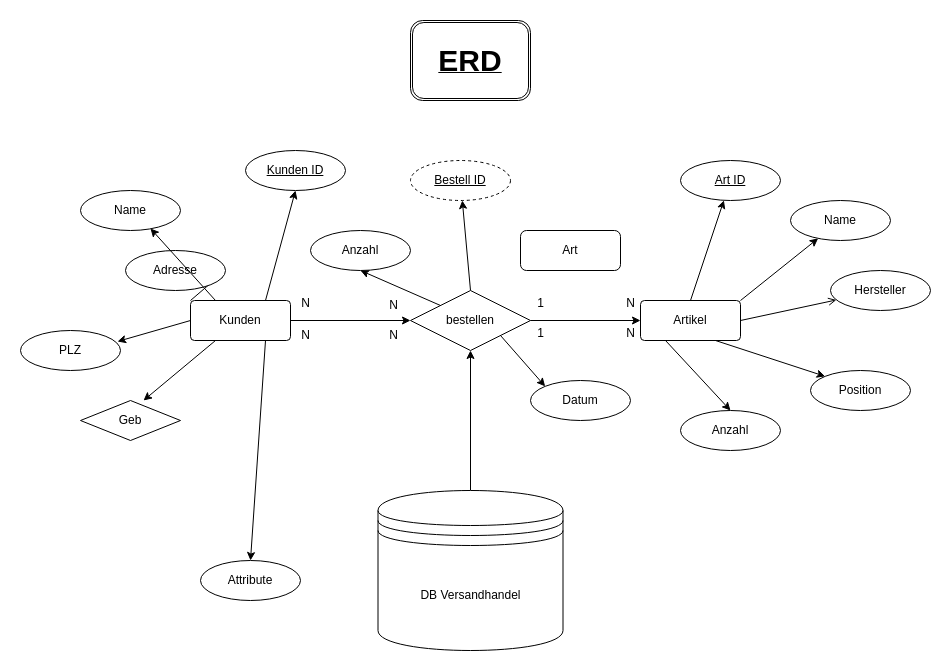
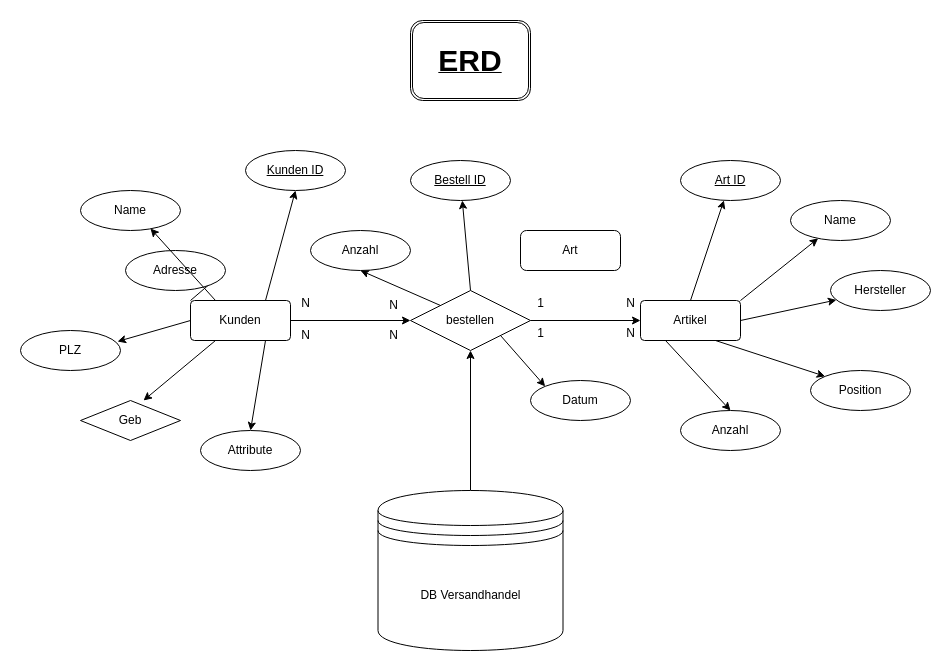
node "Bestell ID": style dashed -> solid
edge "Artikel" -> "Hersteller": arrowhead open -> classic
node "Attribute": moved (251, 581) -> (251, 451)
